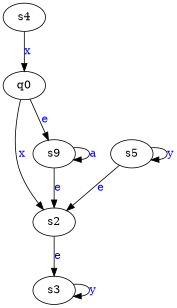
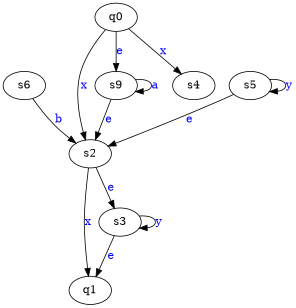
edge "s4" -> "q0": reversed
node "s6": added
node "q1": added
